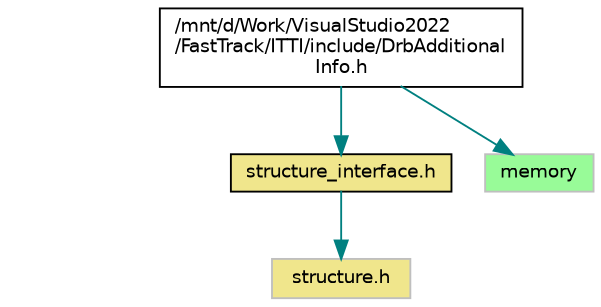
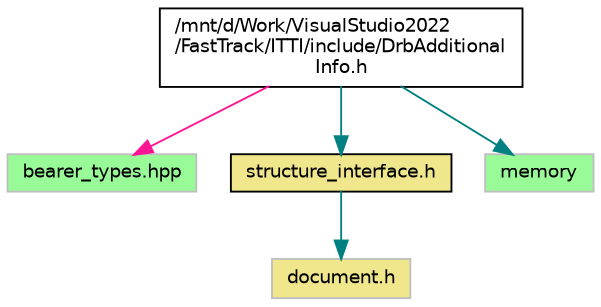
node "bearer_types.hpp": added
node "structure.h": label "structure.h" -> "document.h"
